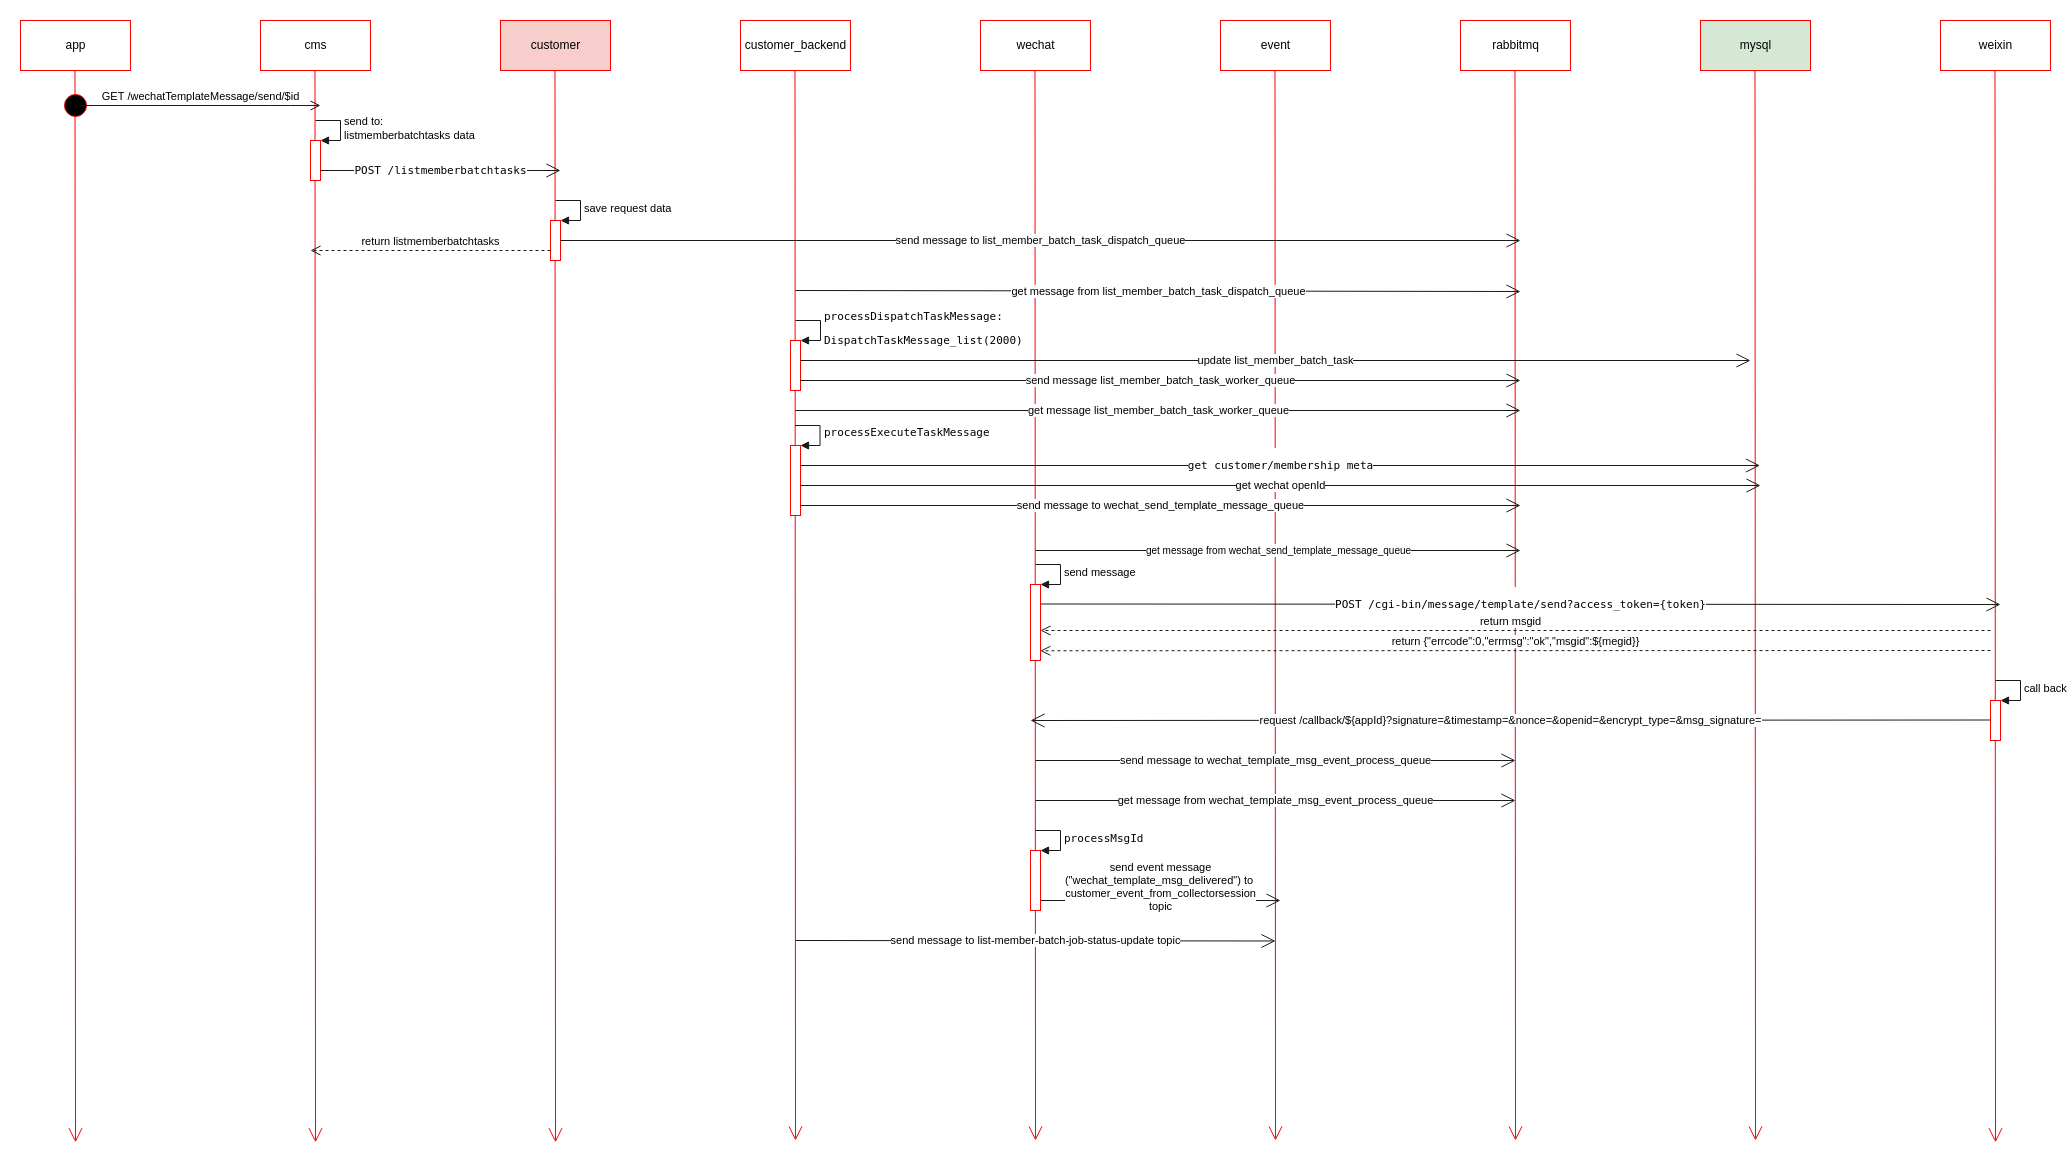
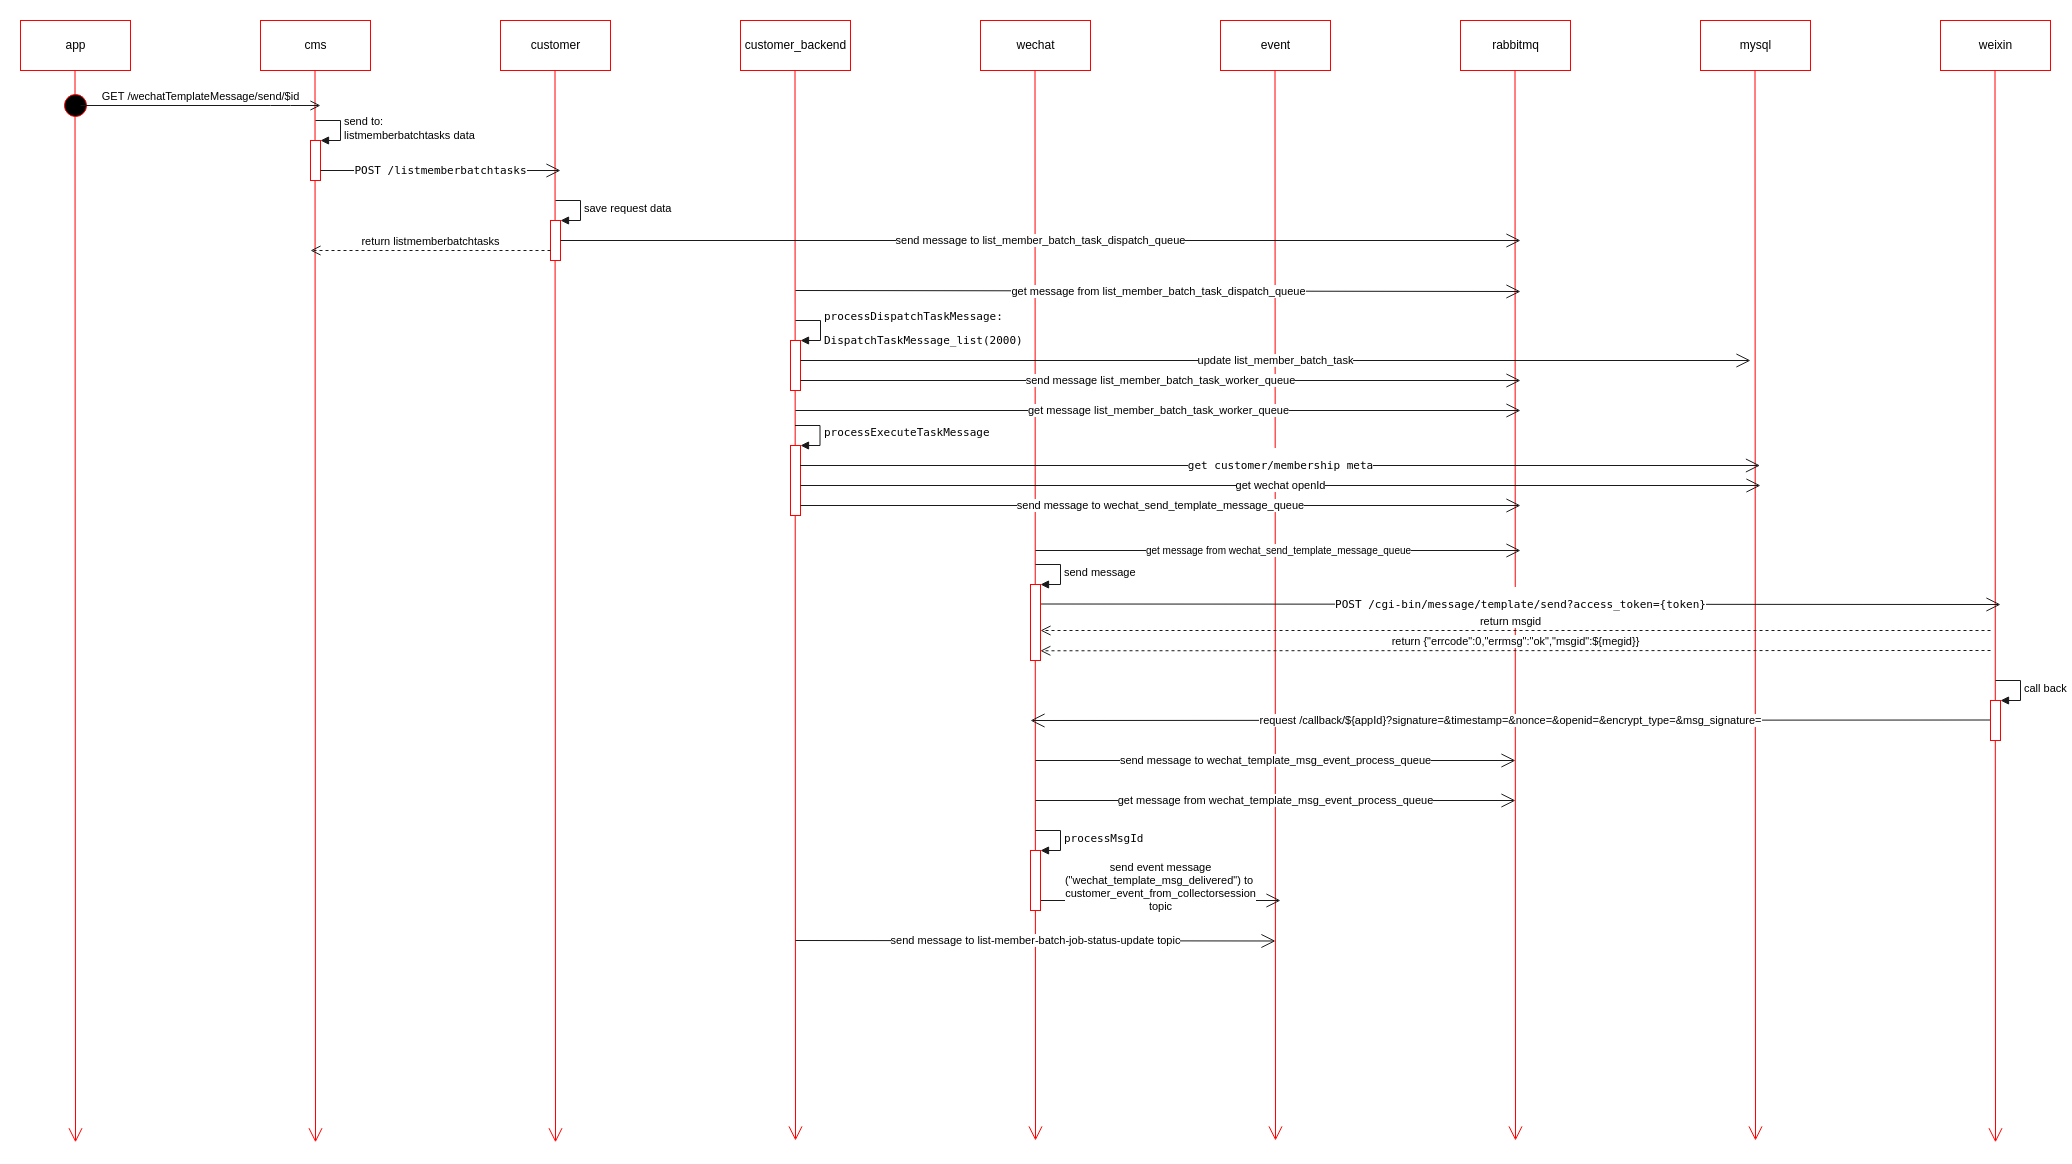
node "customer": fillcolor #f8cecc -> #ffffff
node "mysql": fillcolor #d5e8d4 -> #ffffff
